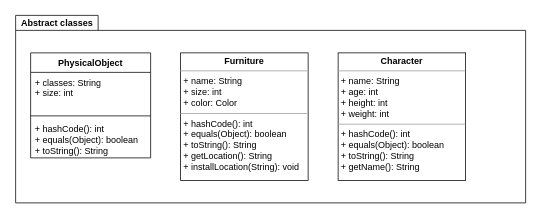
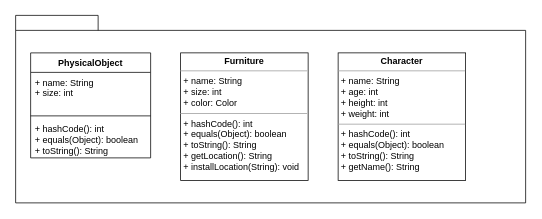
node "Abstract classes": removed
node "+ classes: String + size: int": label "+ classes: String + size: int" -> "+ name: String + size: int"
